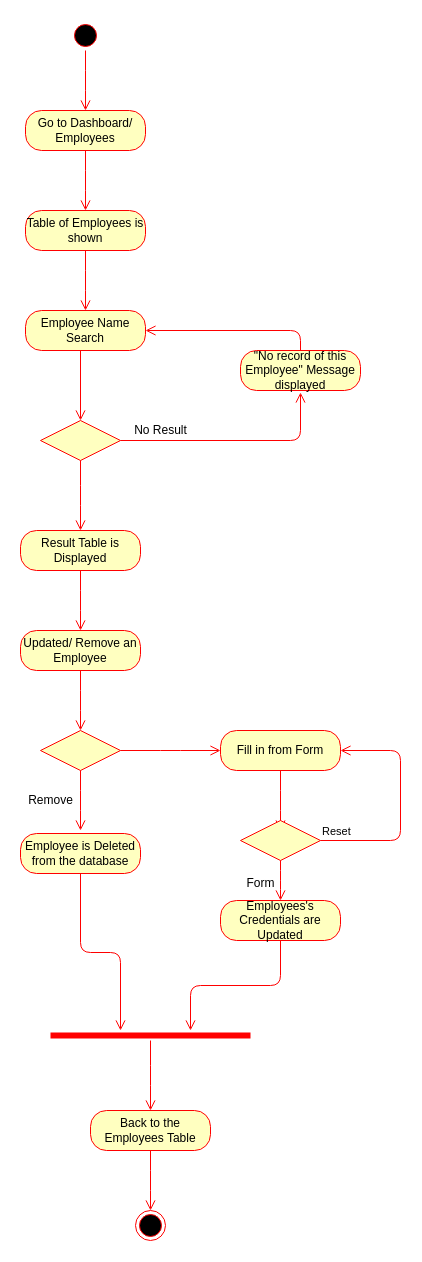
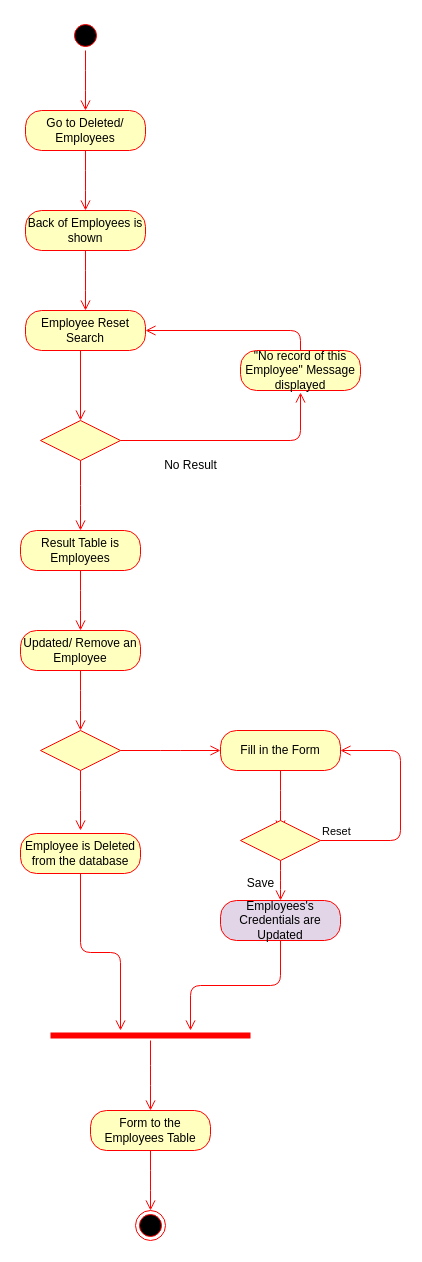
node "Go to Dashboard/ Employees": label "Go to Dashboard/ Employees" -> "Go to Deleted/ Employees"
node "Table of Employees is shown": label "Table of Employees is shown" -> "Back of Employees is shown"
node "Employee Name Search": label "Employee Name Search" -> "Employee Reset Search"
node "No Result": moved (161, 431) -> (191, 466)
node "Result Table is Displayed": label "Result Table is Displayed" -> "Result Table is Employees"
node "Fill in from Form": label "Fill in from Form" -> "Fill in the Form"
node "Remove": removed
node "Form": label "Form" -> "Save"
node "Employees's Credentials are Updated": fillcolor #ffffc0 -> #e1d5e7
node "Back to the Employees Table": label "Back to the Employees Table" -> "Form to the Employees Table"
